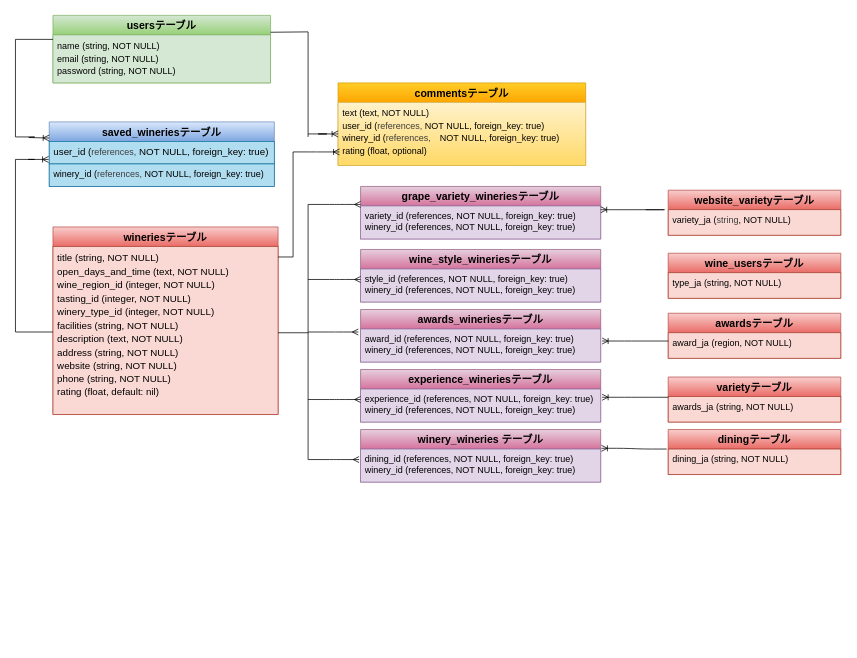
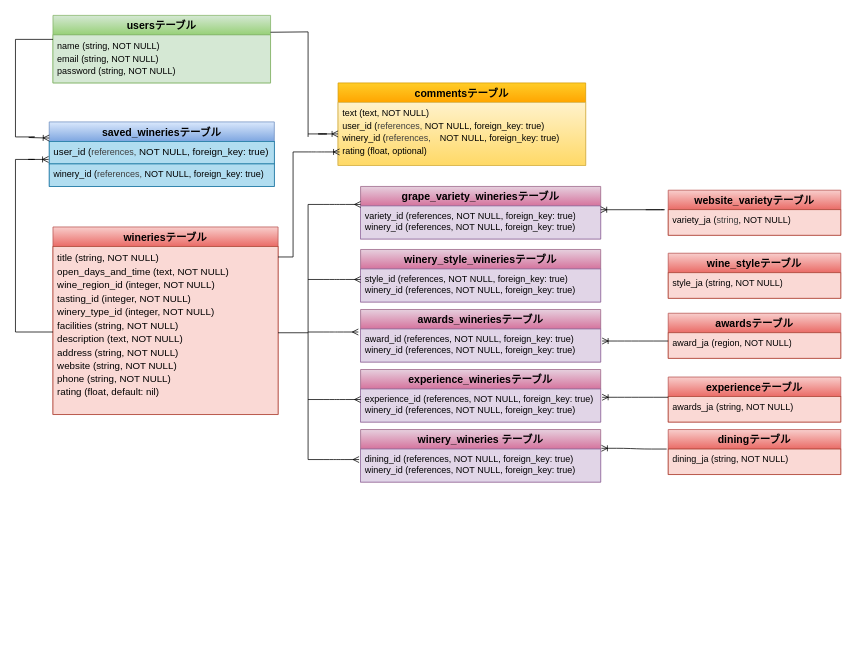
node "wine_style_wineriesテーブル": label "wine_style_wineriesテーブル" -> "winery_style_wineriesテーブル"
node "wine_usersテーブル": label "wine_usersテーブル" -> "wine_styleテーブル"
node "type_ja (string, NOT NULL)": label "type_ja (string, NOT NULL)" -> "style_ja (string, NOT NULL)"
node "varietyテーブル": label "varietyテーブル" -> "experienceテーブル"
